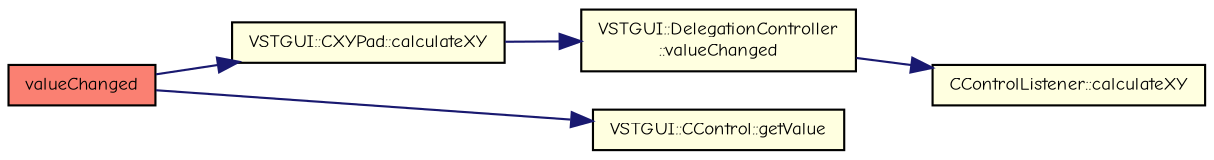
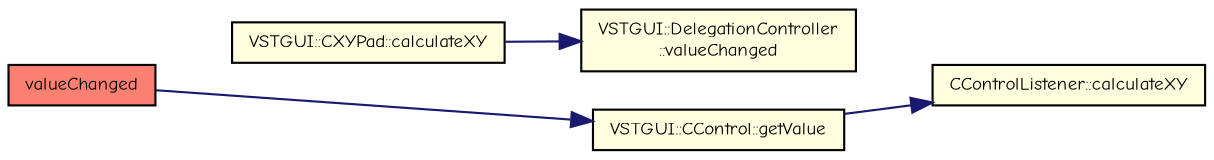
edge "VSTGUI::DelegationController ::valueChanged" -> "CControlListener::calculateXY": now "VSTGUI::CControl::getValue" -> "CControlListener::calculateXY"
edge "valueChanged" -> "VSTGUI::CXYPad::calculateXY": removed
